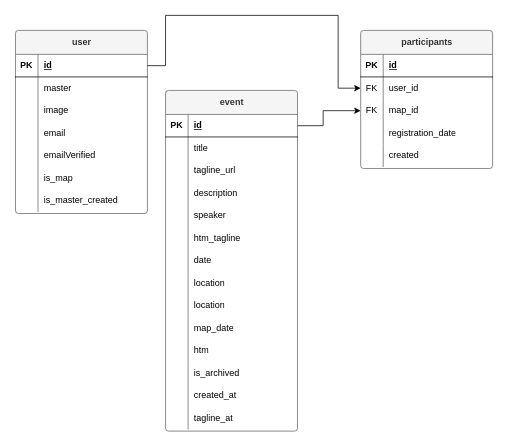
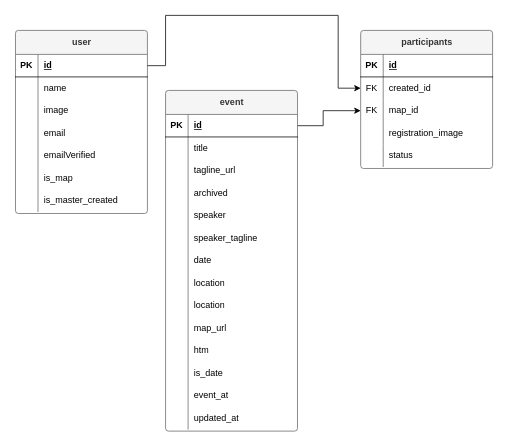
node "master": label "master" -> "name"
node "user_id": label "user_id" -> "created_id"
node "registration_date": label "registration_date" -> "registration_image"
node "created": label "created" -> "status"
node "description": label "description" -> "archived"
node "htm_tagline": label "htm_tagline" -> "speaker_tagline"
node "map_date": label "map_date" -> "map_url"
node "is_archived": label "is_archived" -> "is_date"
node "created_at": label "created_at" -> "event_at"
node "tagline_at": label "tagline_at" -> "updated_at"
